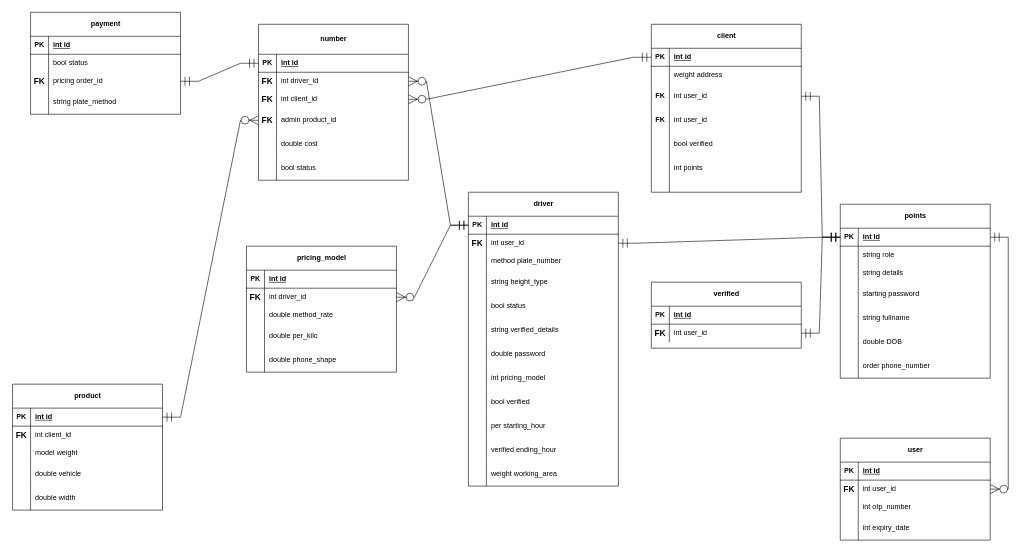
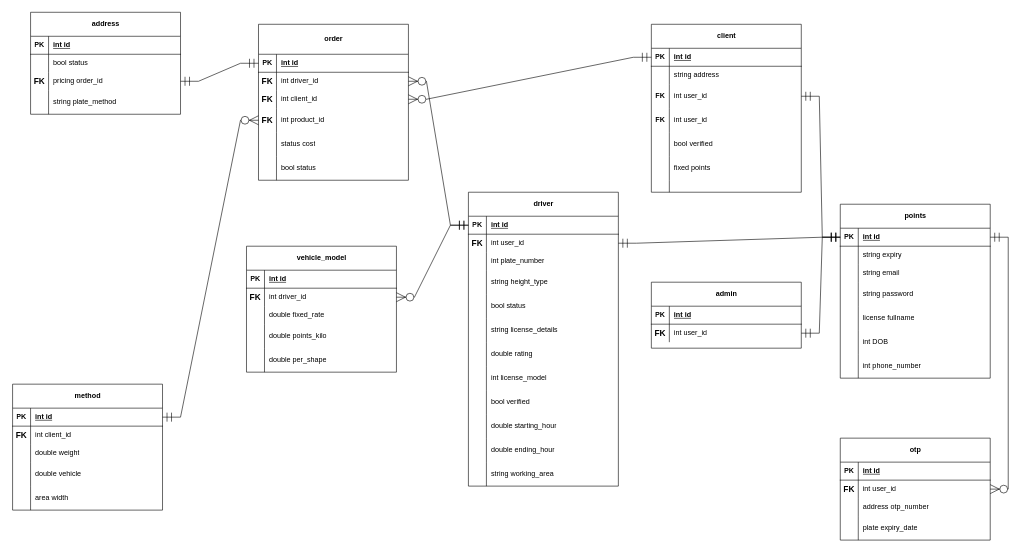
node "payment": label "payment" -> "address"
node "number": label "number" -> "order"
node "weight address": label "weight address" -> "string address"
node "admin product_id": label "admin product_id" -> "int product_id"
node "double cost": label "double cost" -> "status cost"
node "int points": label "int points" -> "fixed points"
node "string role": label "string role" -> "string expiry"
node "pricing_model": label "pricing_model" -> "vehicle_model"
node "method plate_number": label "method plate_number" -> "int plate_number"
node "string details": label "string details" -> "string email"
node "verified": label "verified" -> "admin"
node "starting password": label "starting password" -> "string password"
node "double method_rate": label "double method_rate" -> "double fixed_rate"
node "string fullname": label "string fullname" -> "license fullname"
node "string verified_details": label "string verified_details" -> "string license_details"
node "double per_kilo": label "double per_kilo" -> "double points_kilo"
node "double DOB": label "double DOB" -> "int DOB"
node "double password": label "double password" -> "double rating"
node "double phone_shape": label "double phone_shape" -> "double per_shape"
node "order phone_number": label "order phone_number" -> "int phone_number"
node "int pricing_model": label "int pricing_model" -> "int license_model"
node "product": label "product" -> "method"
node "per starting_hour": label "per starting_hour" -> "double starting_hour"
node "verified ending_hour": label "verified ending_hour" -> "double ending_hour"
node "user": label "user" -> "otp"
node "model weight": label "model weight" -> "double weight"
node "weight working_area": label "weight working_area" -> "string working_area"
node "double width": label "double width" -> "area width"
node "int otp_number": label "int otp_number" -> "address otp_number"
node "int expiry_date": label "int expiry_date" -> "plate expiry_date"
